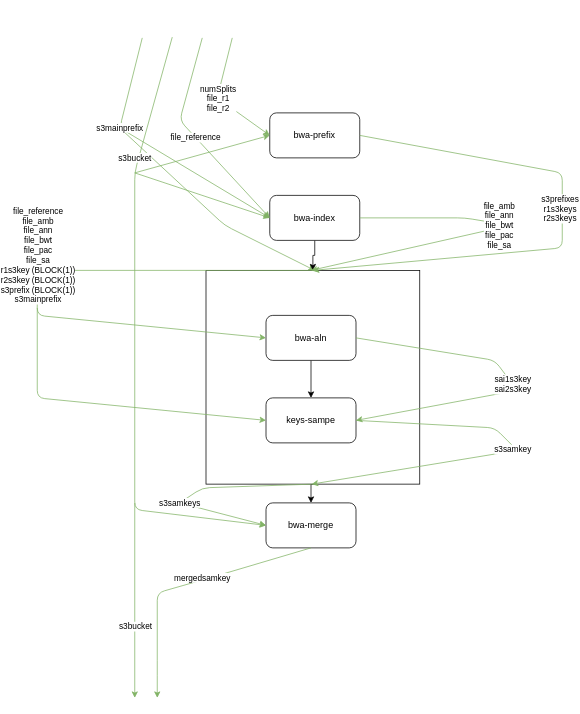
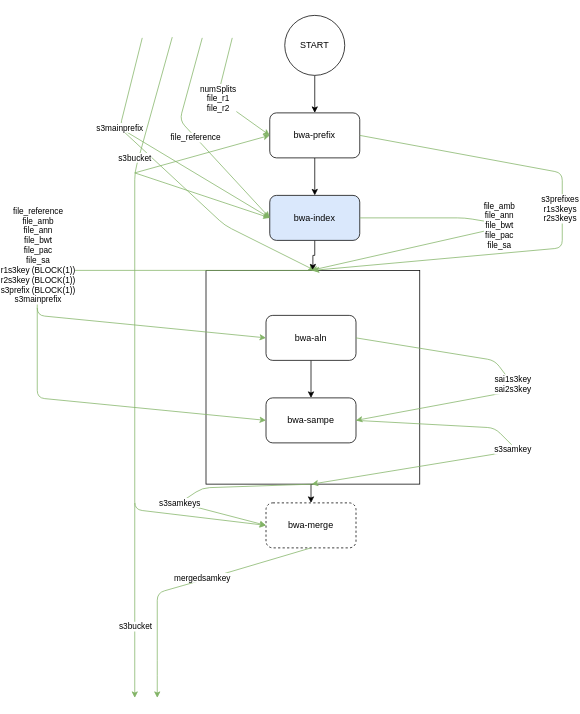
node "START": added
edge "START" -> "bwa-prefix": added
edge "bwa-prefix" -> "bwa-index": added
node "bwa-index": fillcolor #ffffff -> #dae8fc
node "keys-sampe": label "keys-sampe" -> "bwa-sampe"
node "bwa-merge": style solid -> dashed
